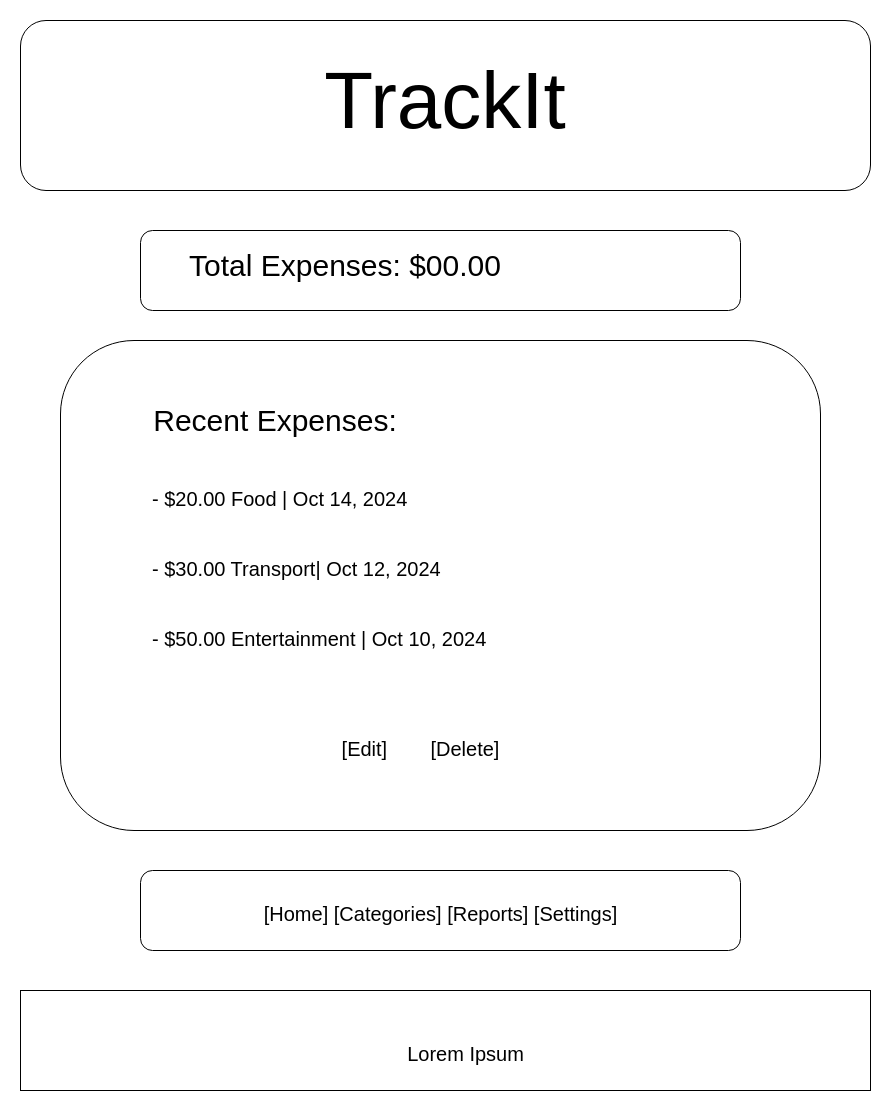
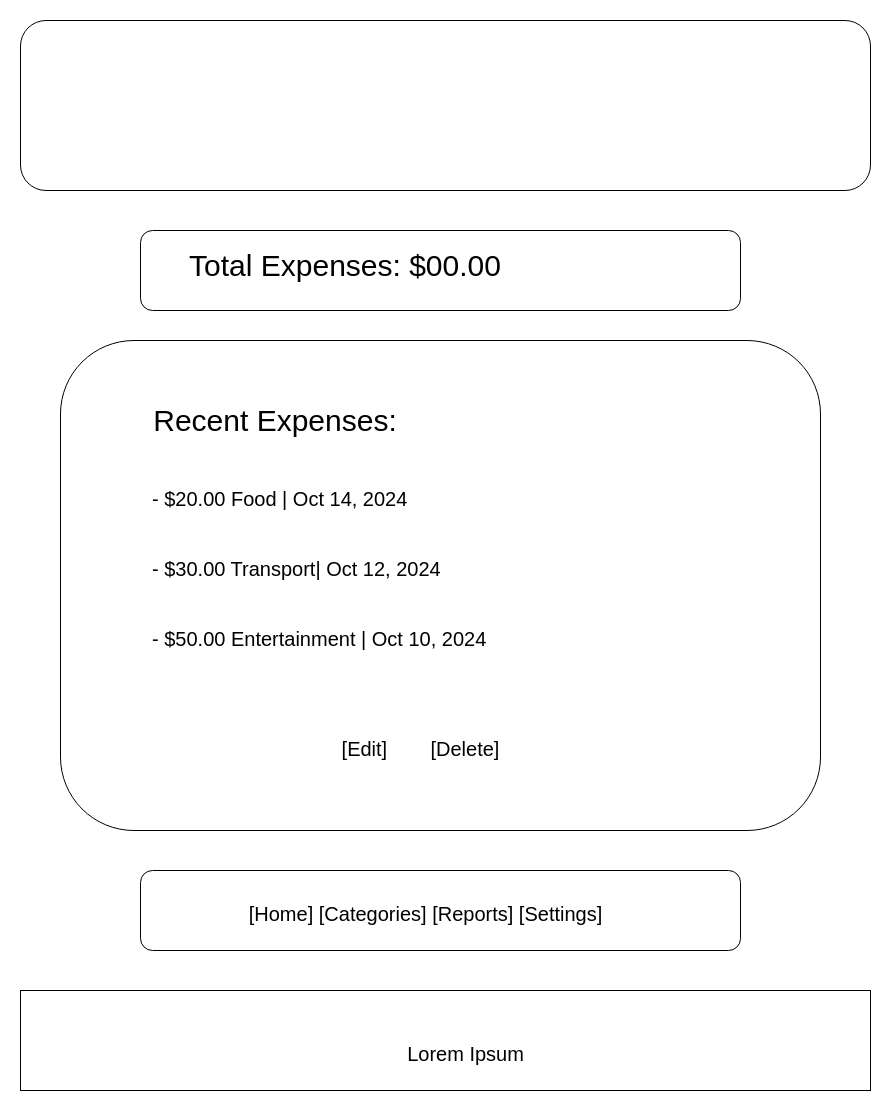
node "TrackIt": removed
node "[Home] [Categories] [Reports] [Settings]": moved (441, 911) -> (426, 911)
